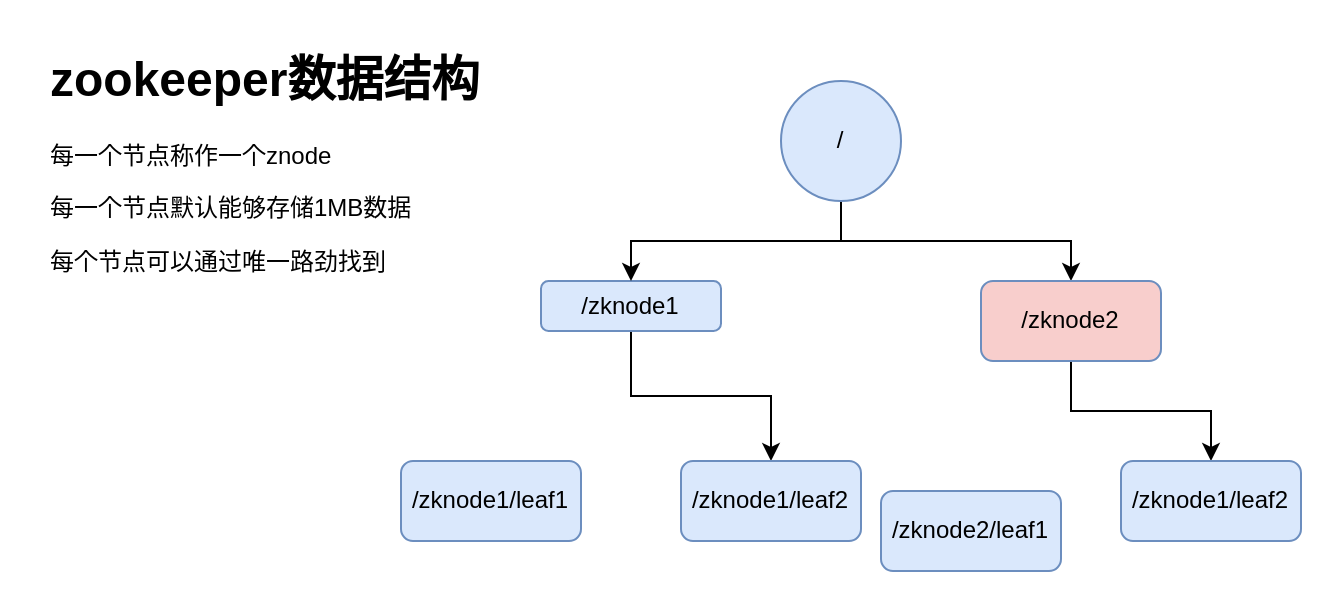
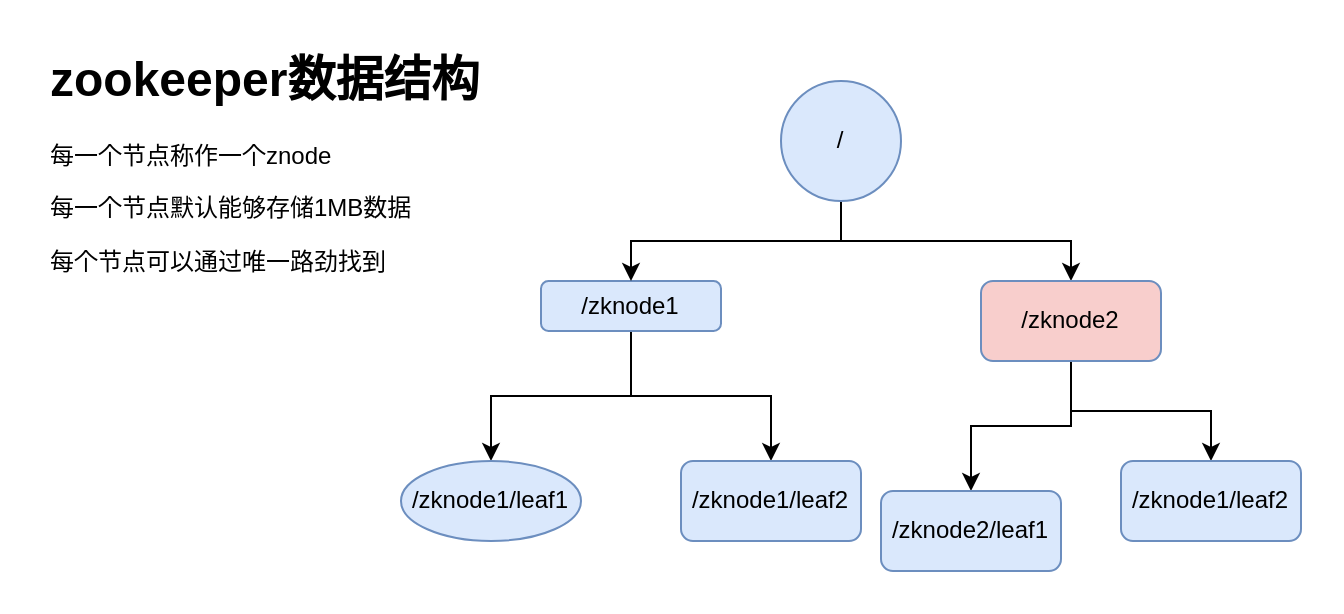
edge "/zknode1" -> "/zknode1/leaf1": added
edge "/zknode2" -> "/zknode2/leaf1": added
node "/zknode1/leaf1": shape rounded rectangle -> ellipse
